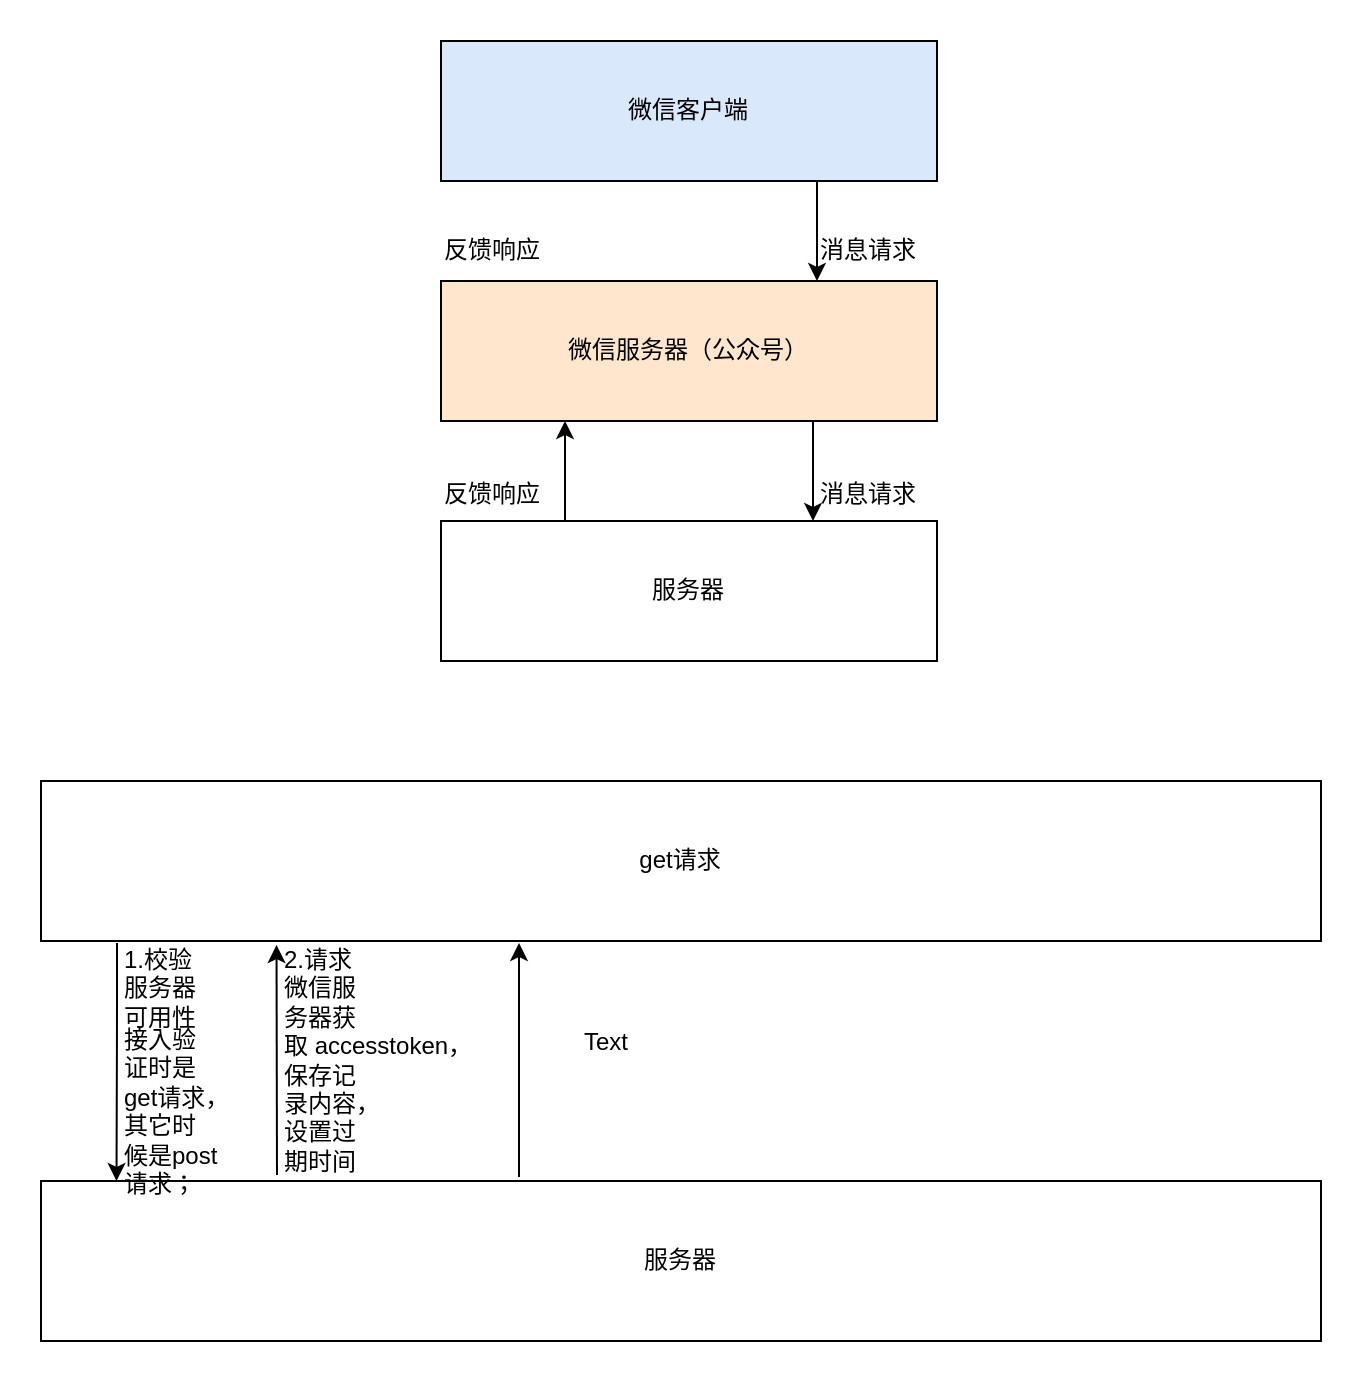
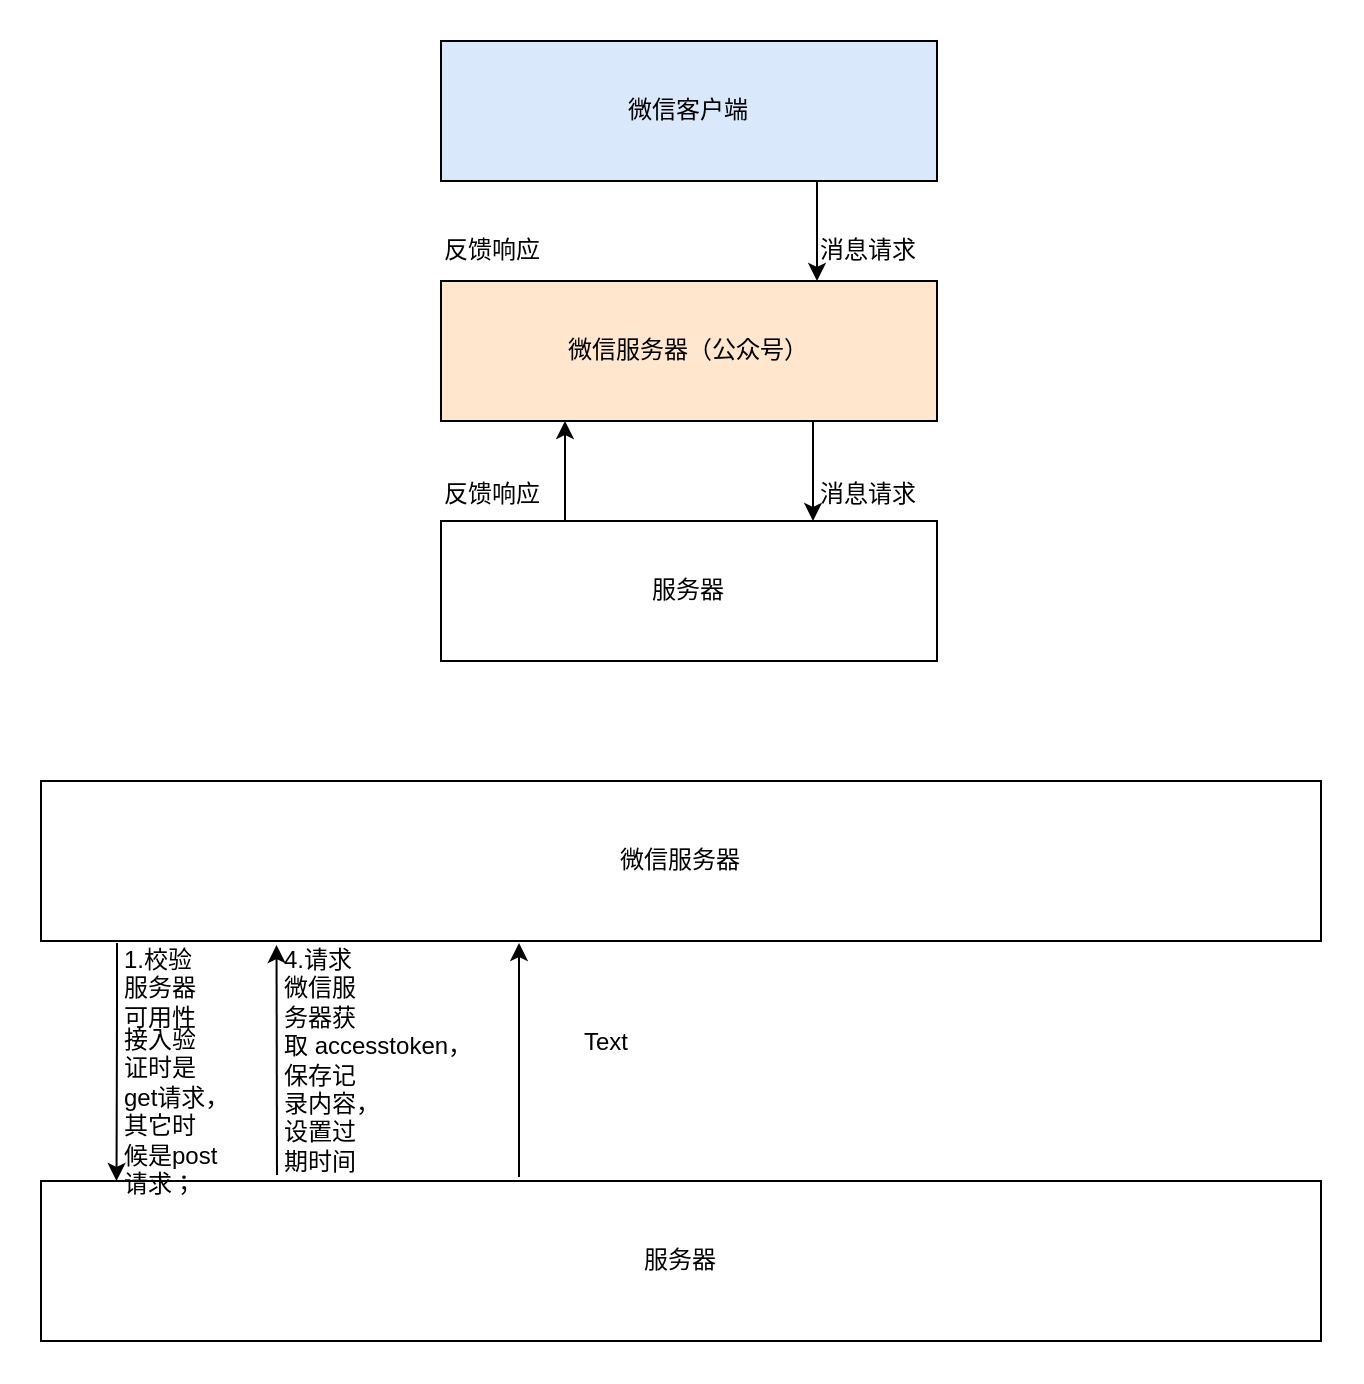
node "get请求": label "get请求" -> "微信服务器"
node "2.请求 微信服 务器获 取 accesstoken， 保存记 录内容， 设置过 期时间": label "2.请求 微信服 务器获 取 accesstoken， 保存记 录内容， 设置过 期时间" -> "4.请求 微信服 务器获 取 accesstoken， 保存记 录内容， 设置过 期时间"
